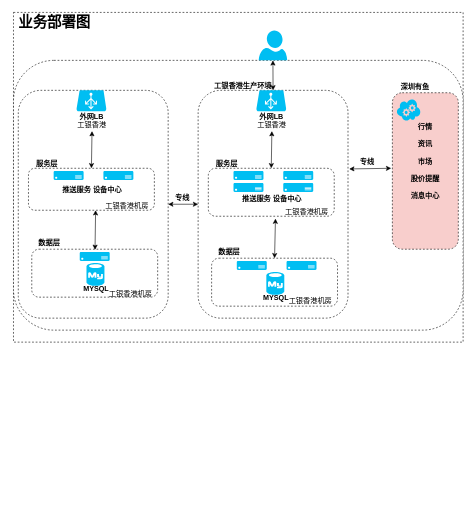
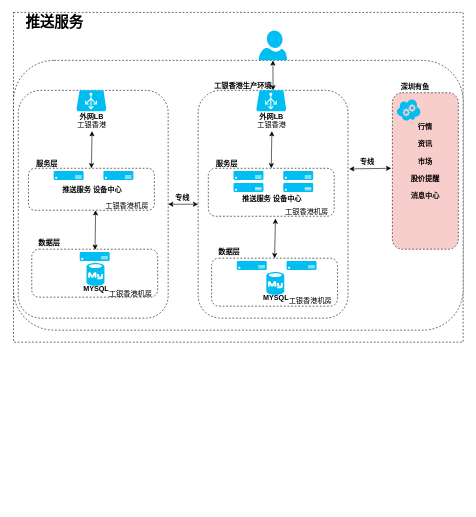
node "业务部署图": label "业务部署图" -> "推送服务"
